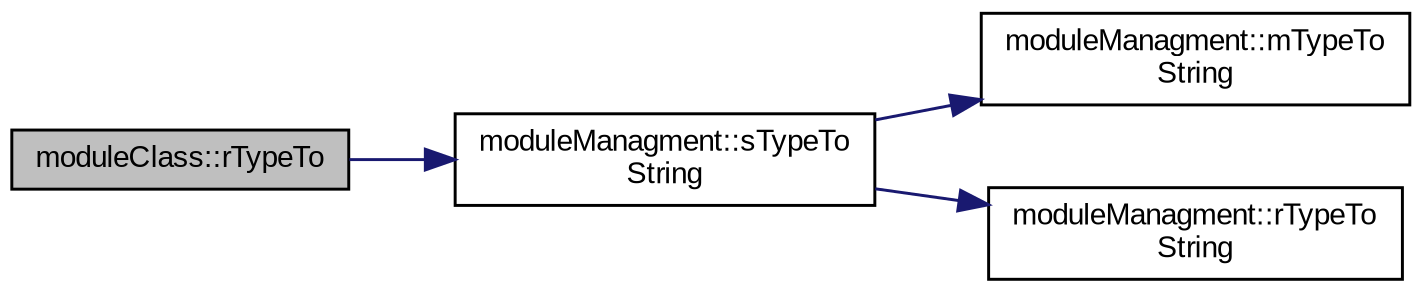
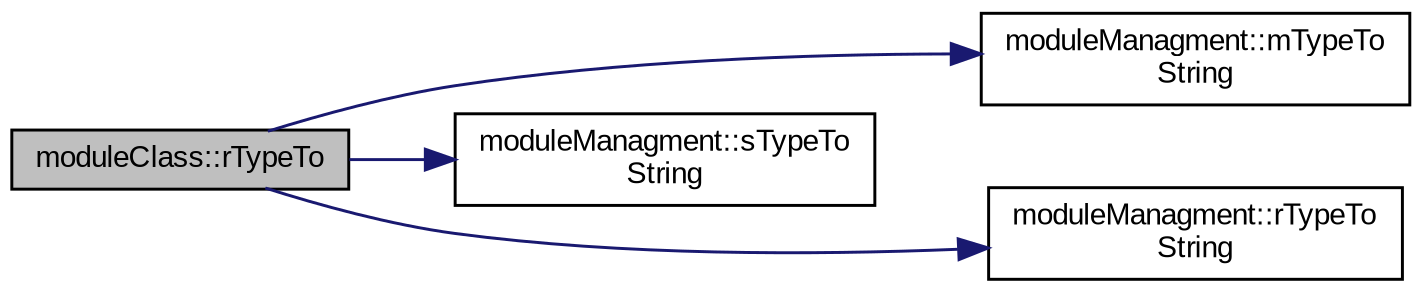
edge "moduleManagment::sTypeTo String" -> "moduleManagment::mTypeTo String": now "moduleClass::rTypeTo" -> "moduleManagment::mTypeTo String"
edge "moduleManagment::sTypeTo String" -> "moduleManagment::rTypeTo String": now "moduleClass::rTypeTo" -> "moduleManagment::rTypeTo String"
